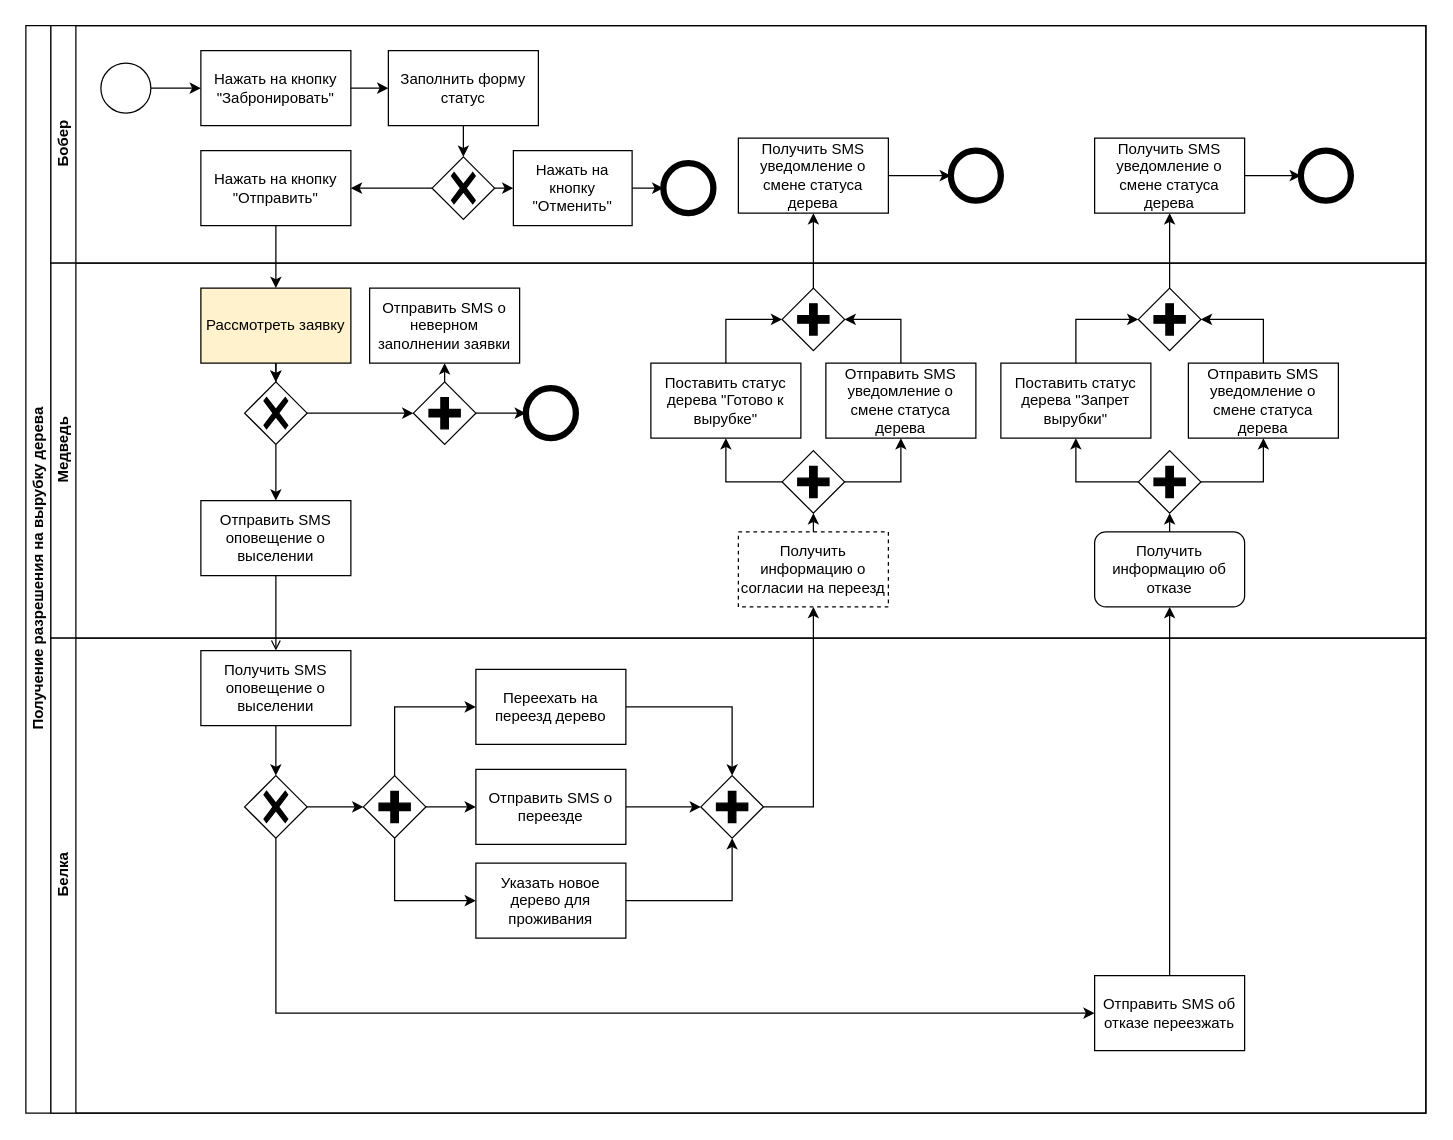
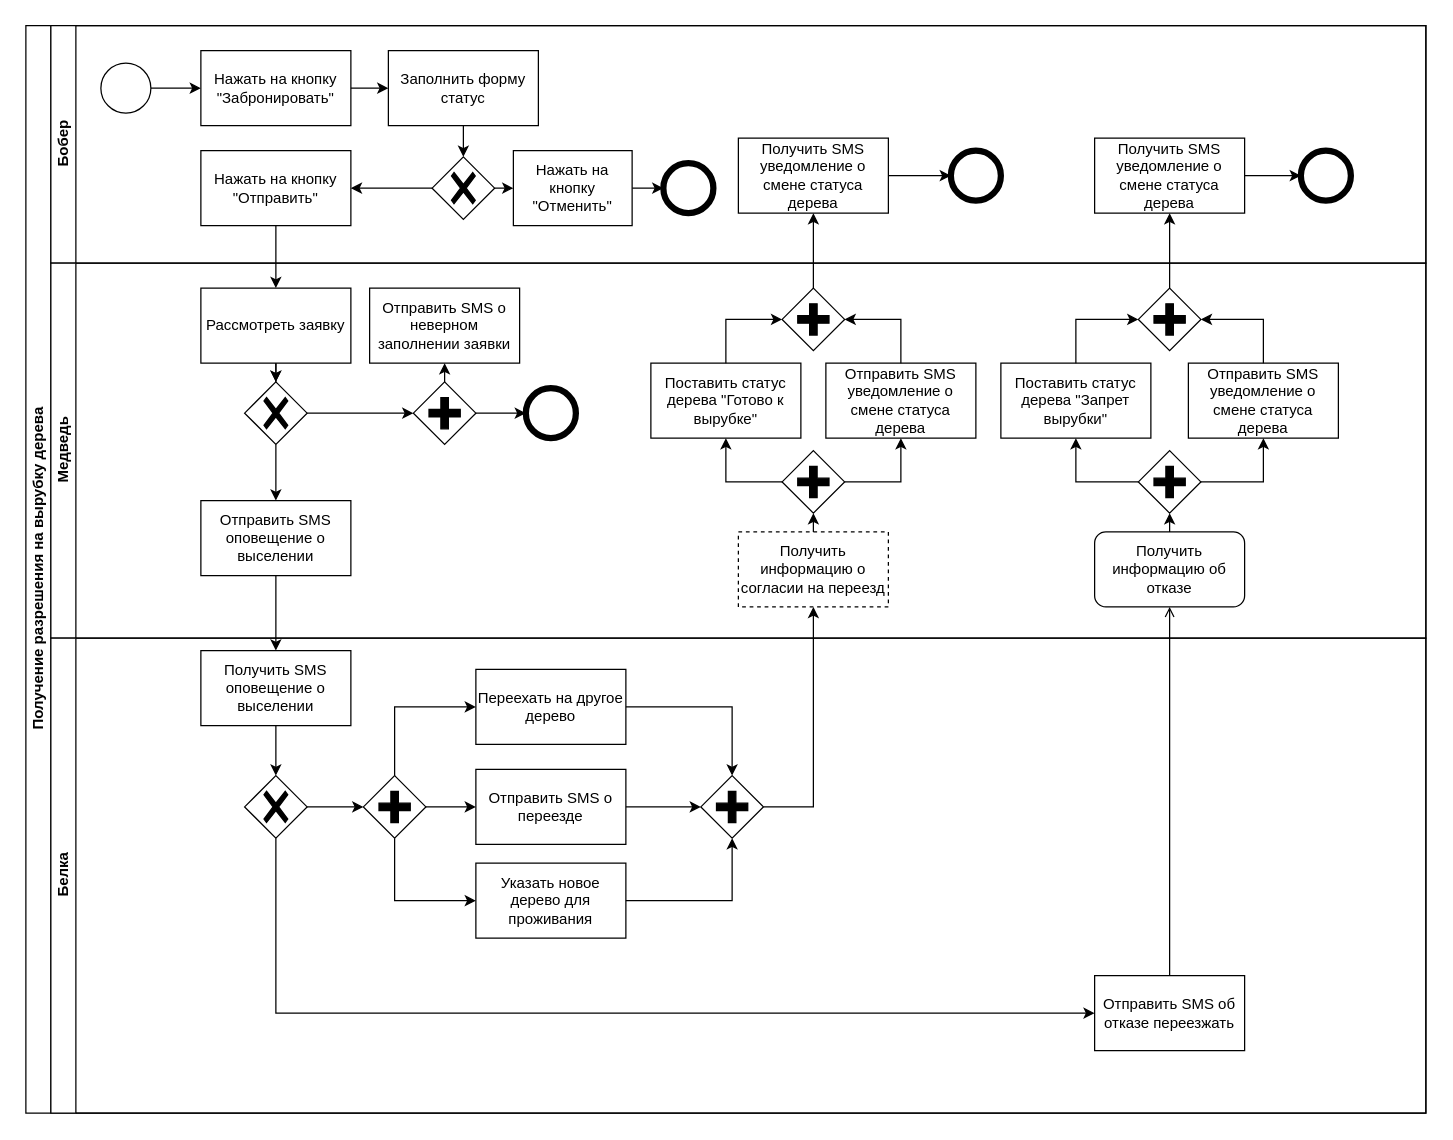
node "Рассмотреть заявку": fillcolor #fff2cc -> #ffffff
edge "Отправить SMS об отказе переезжать" -> "Получить информацию об отказе": arrowhead classic -> open
edge "Отправить SMS оповещение о выселении" -> "Получить SMS оповещение о выселении": arrowhead open -> classic
node "Переехать на переезд дерево": label "Переехать на переезд дерево" -> "Переехать на другое дерево"
